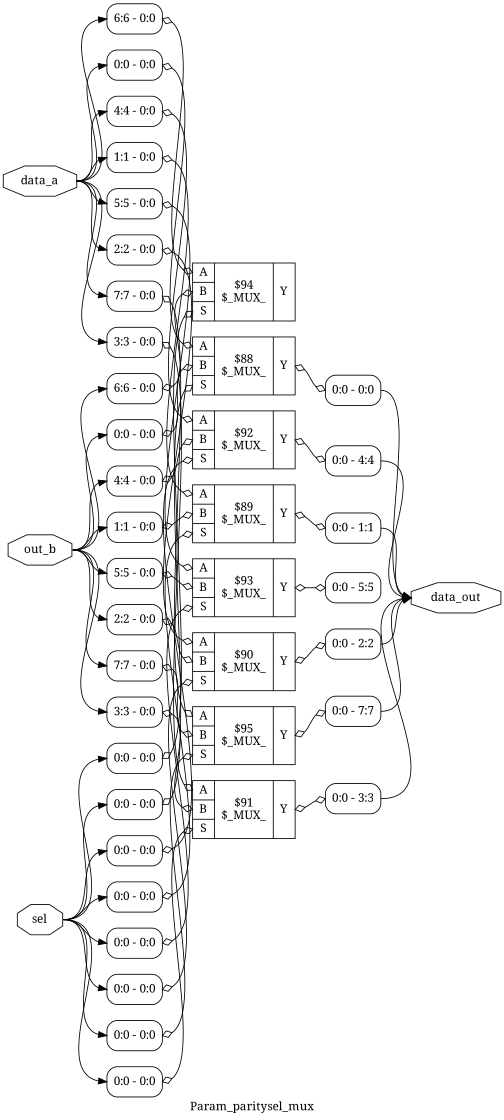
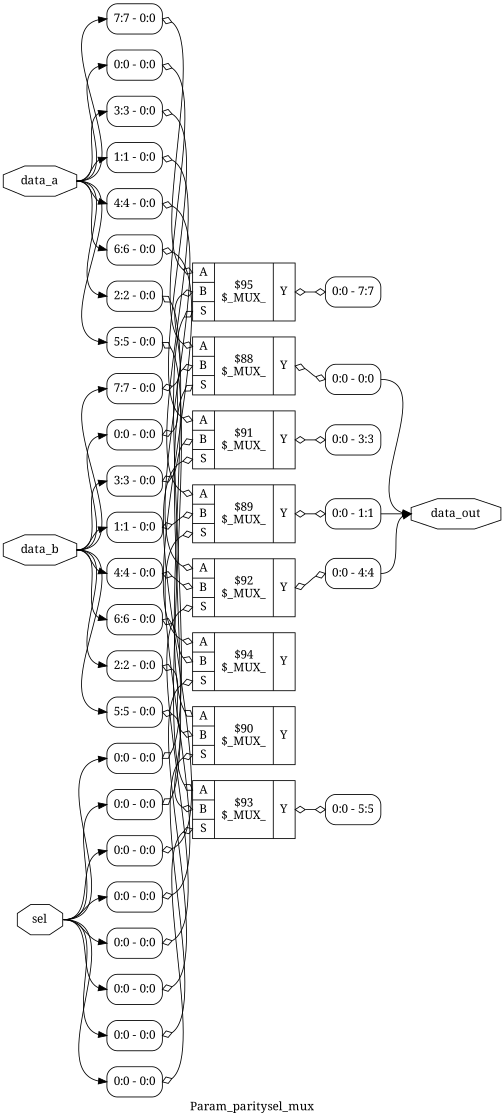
node "out_b": label "out_b" -> "data_b"
node "0:0 - 2:2": removed
edge "0:0 - 7:7" -> "data_out": removed
edge "0:0 - 3:3" -> "data_out": removed
